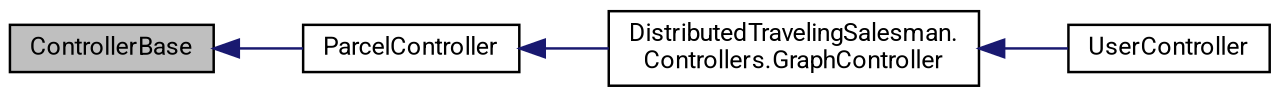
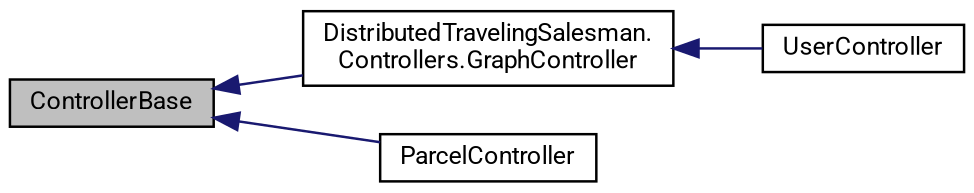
edge "DistributedTravelingSalesman. Controllers.GraphController" -> "ParcelController": now "DistributedTravelingSalesman. Controllers.GraphController" -> "ControllerBase"
